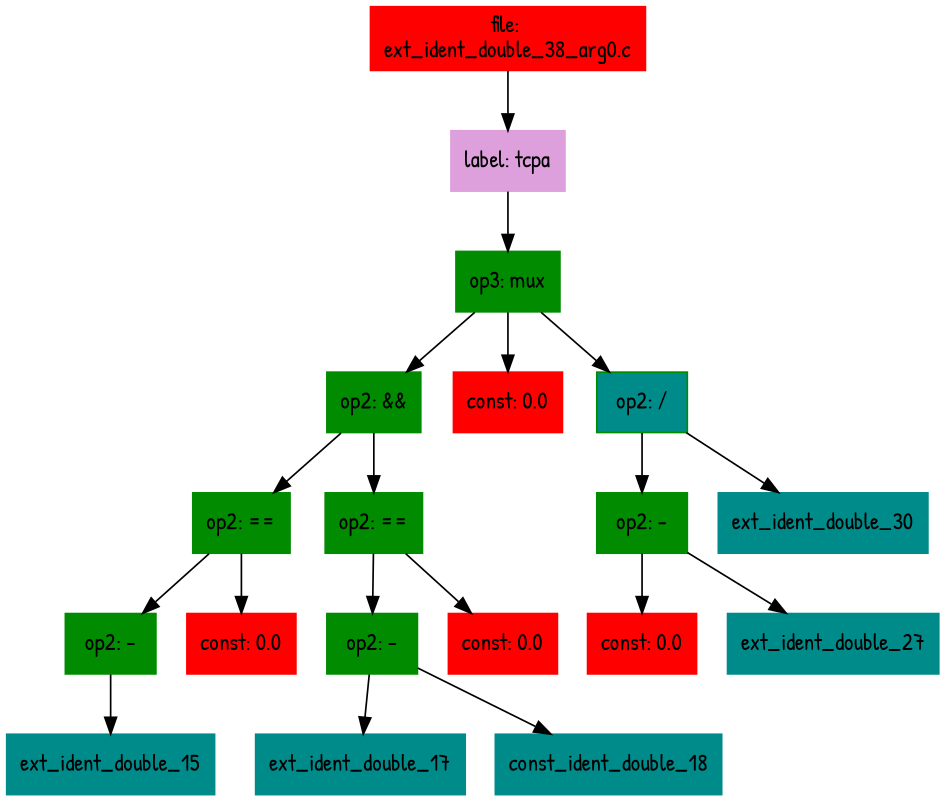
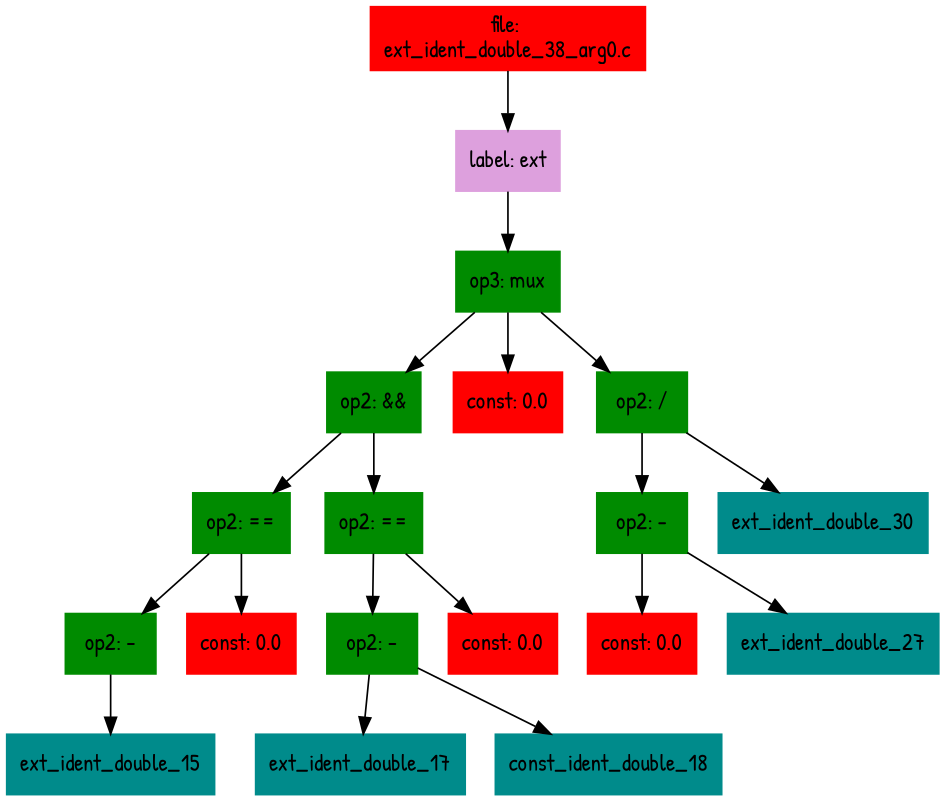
node "label: tcpa": label "label: tcpa" -> "label: ext"
node "op2: /": fillcolor cyan4 -> green4
